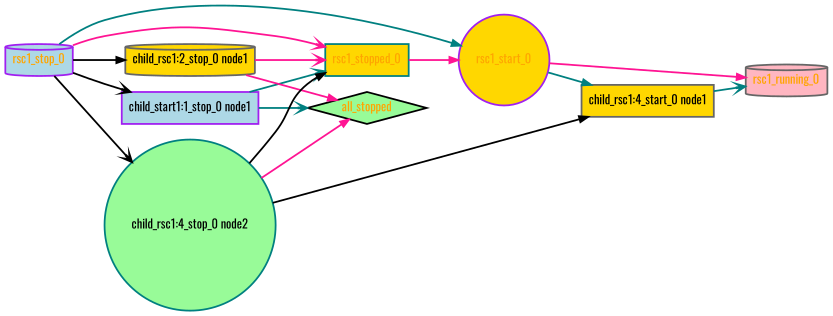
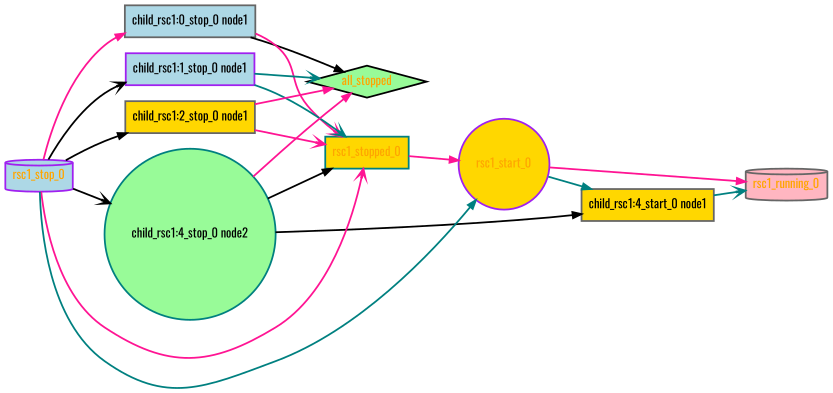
node "child_rsc1:0_stop_0 node1": added
node "child_rsc1:2_stop_0 node1": shape cylinder -> box
node "child_start1:1_stop_0 node1": label "child_start1:1_stop_0 node1" -> "child_rsc1:1_stop_0 node1"
